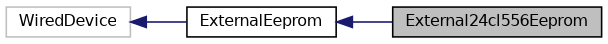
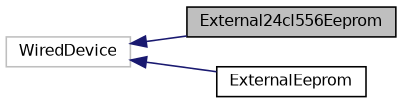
edge "External24cl556Eeprom" -> "ExternalEeprom": now "External24cl556Eeprom" -> "WiredDevice"
